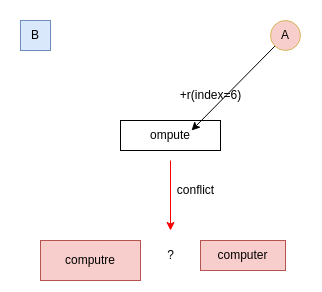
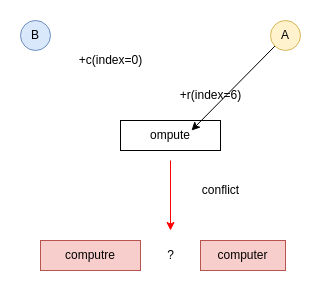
node "B": shape rectangle -> ellipse
node "A": fillcolor #f8cecc -> #fff2cc
node "+c(index=0)": added
node "conflict": moved (196, 191) -> (221, 191)
node "computre": size 100x40 -> 100x30
